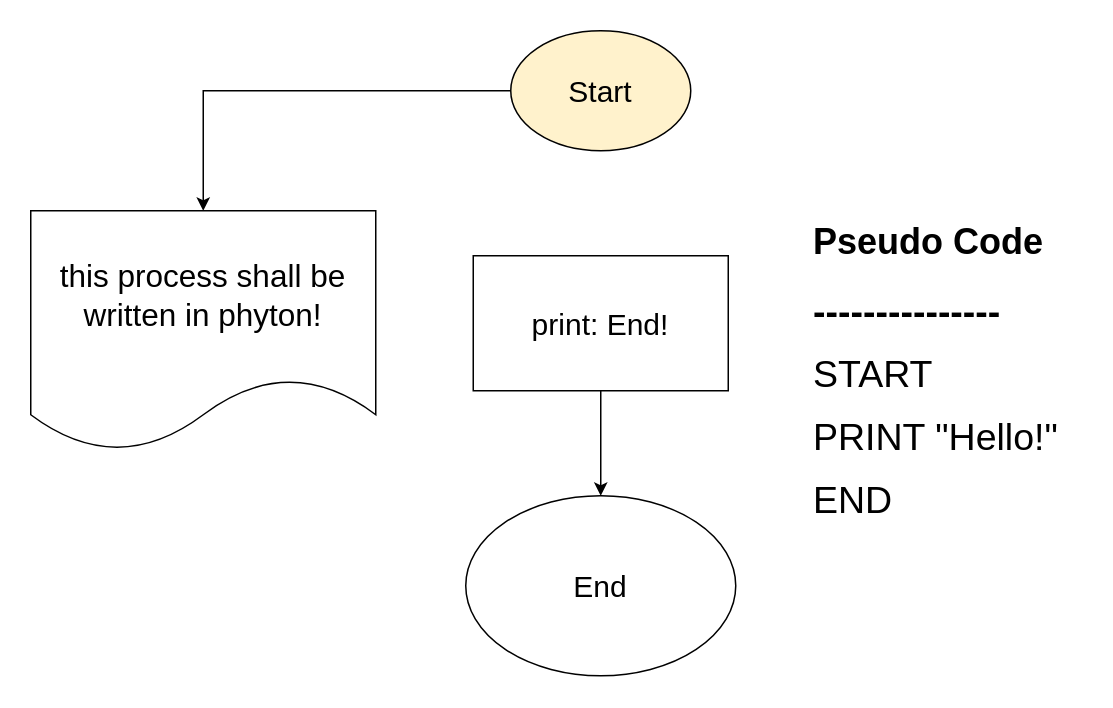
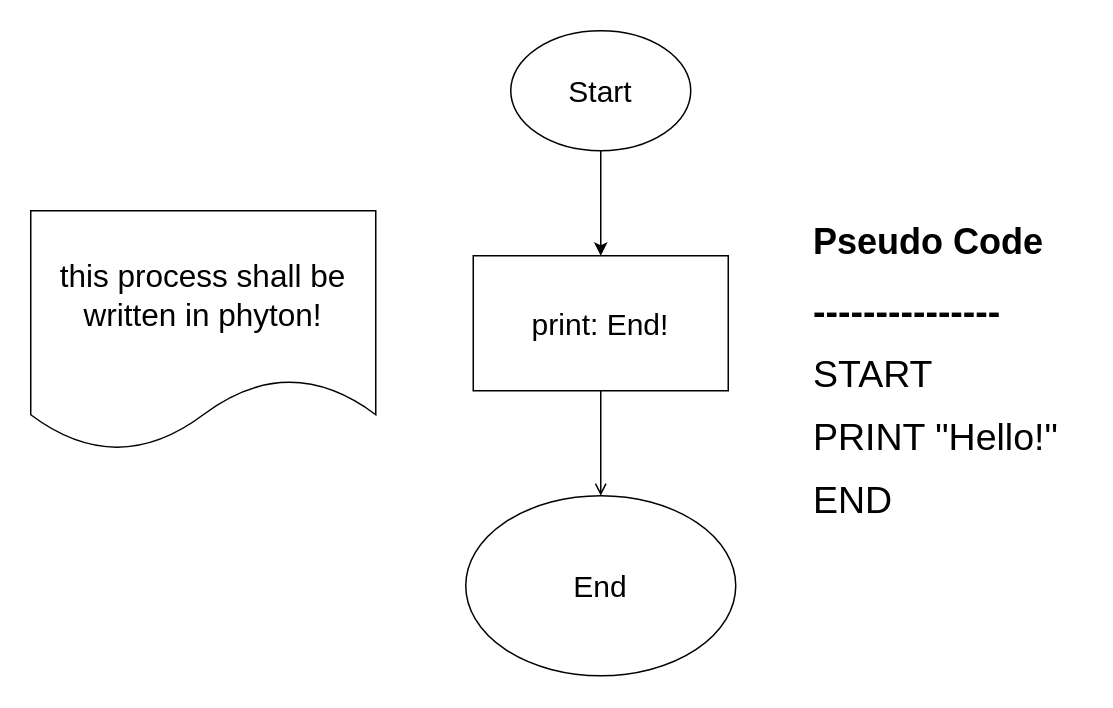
edge "Start" -> "this process shall be written in phyton!": now "Start" -> "print: End!"
node "Start": fillcolor #fff2cc -> #ffffff
edge "print: End!" -> "End": arrowhead classic -> open
